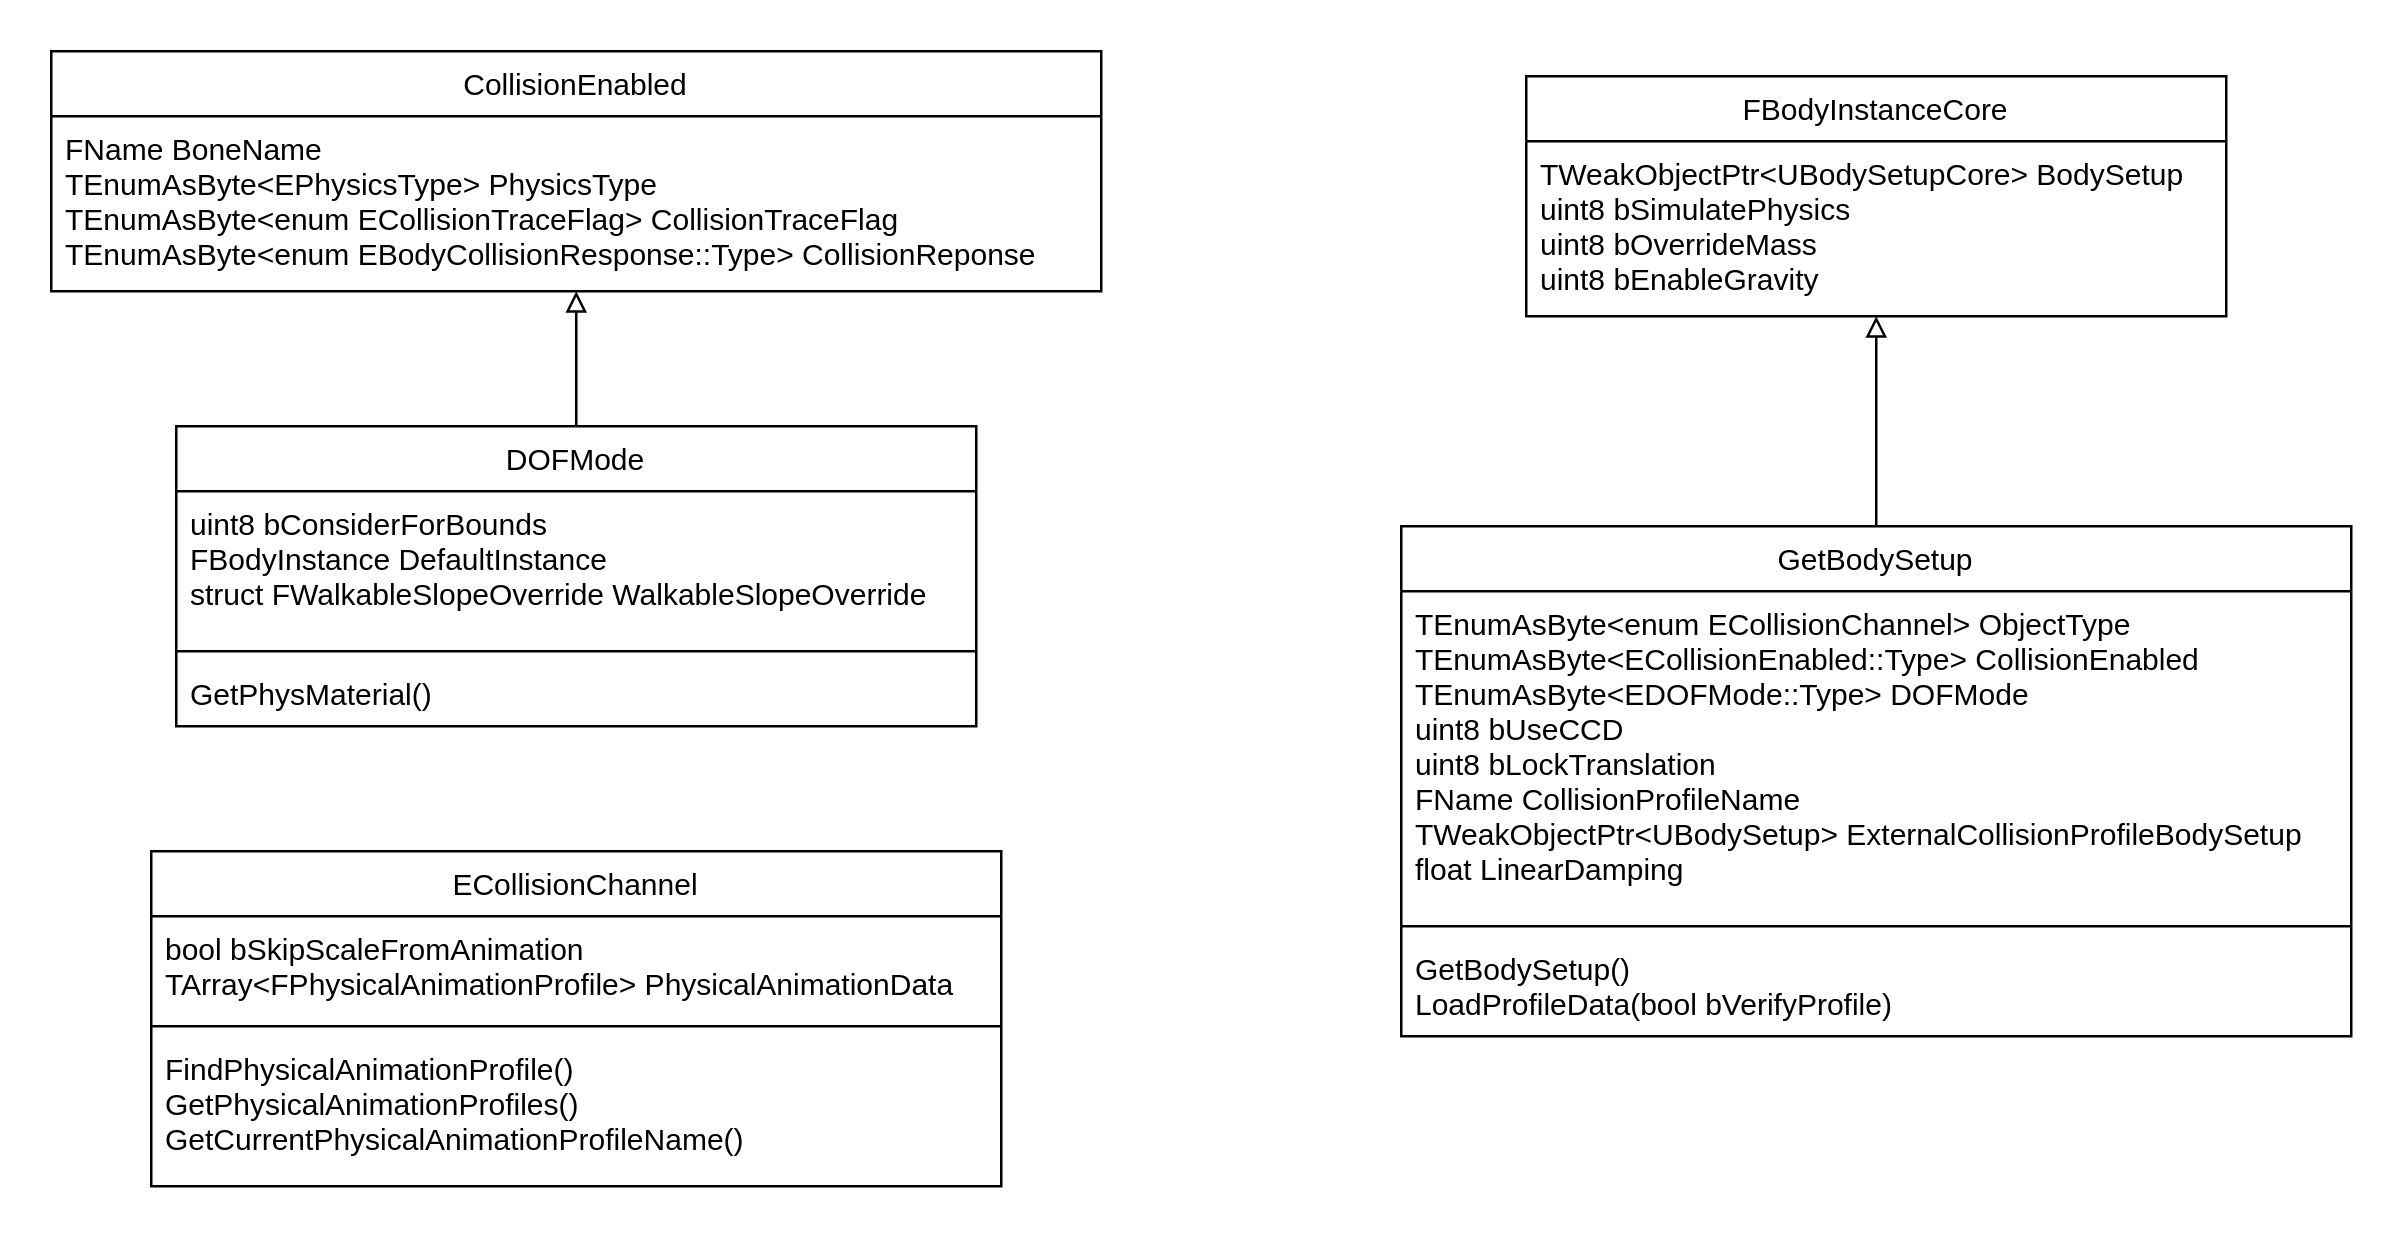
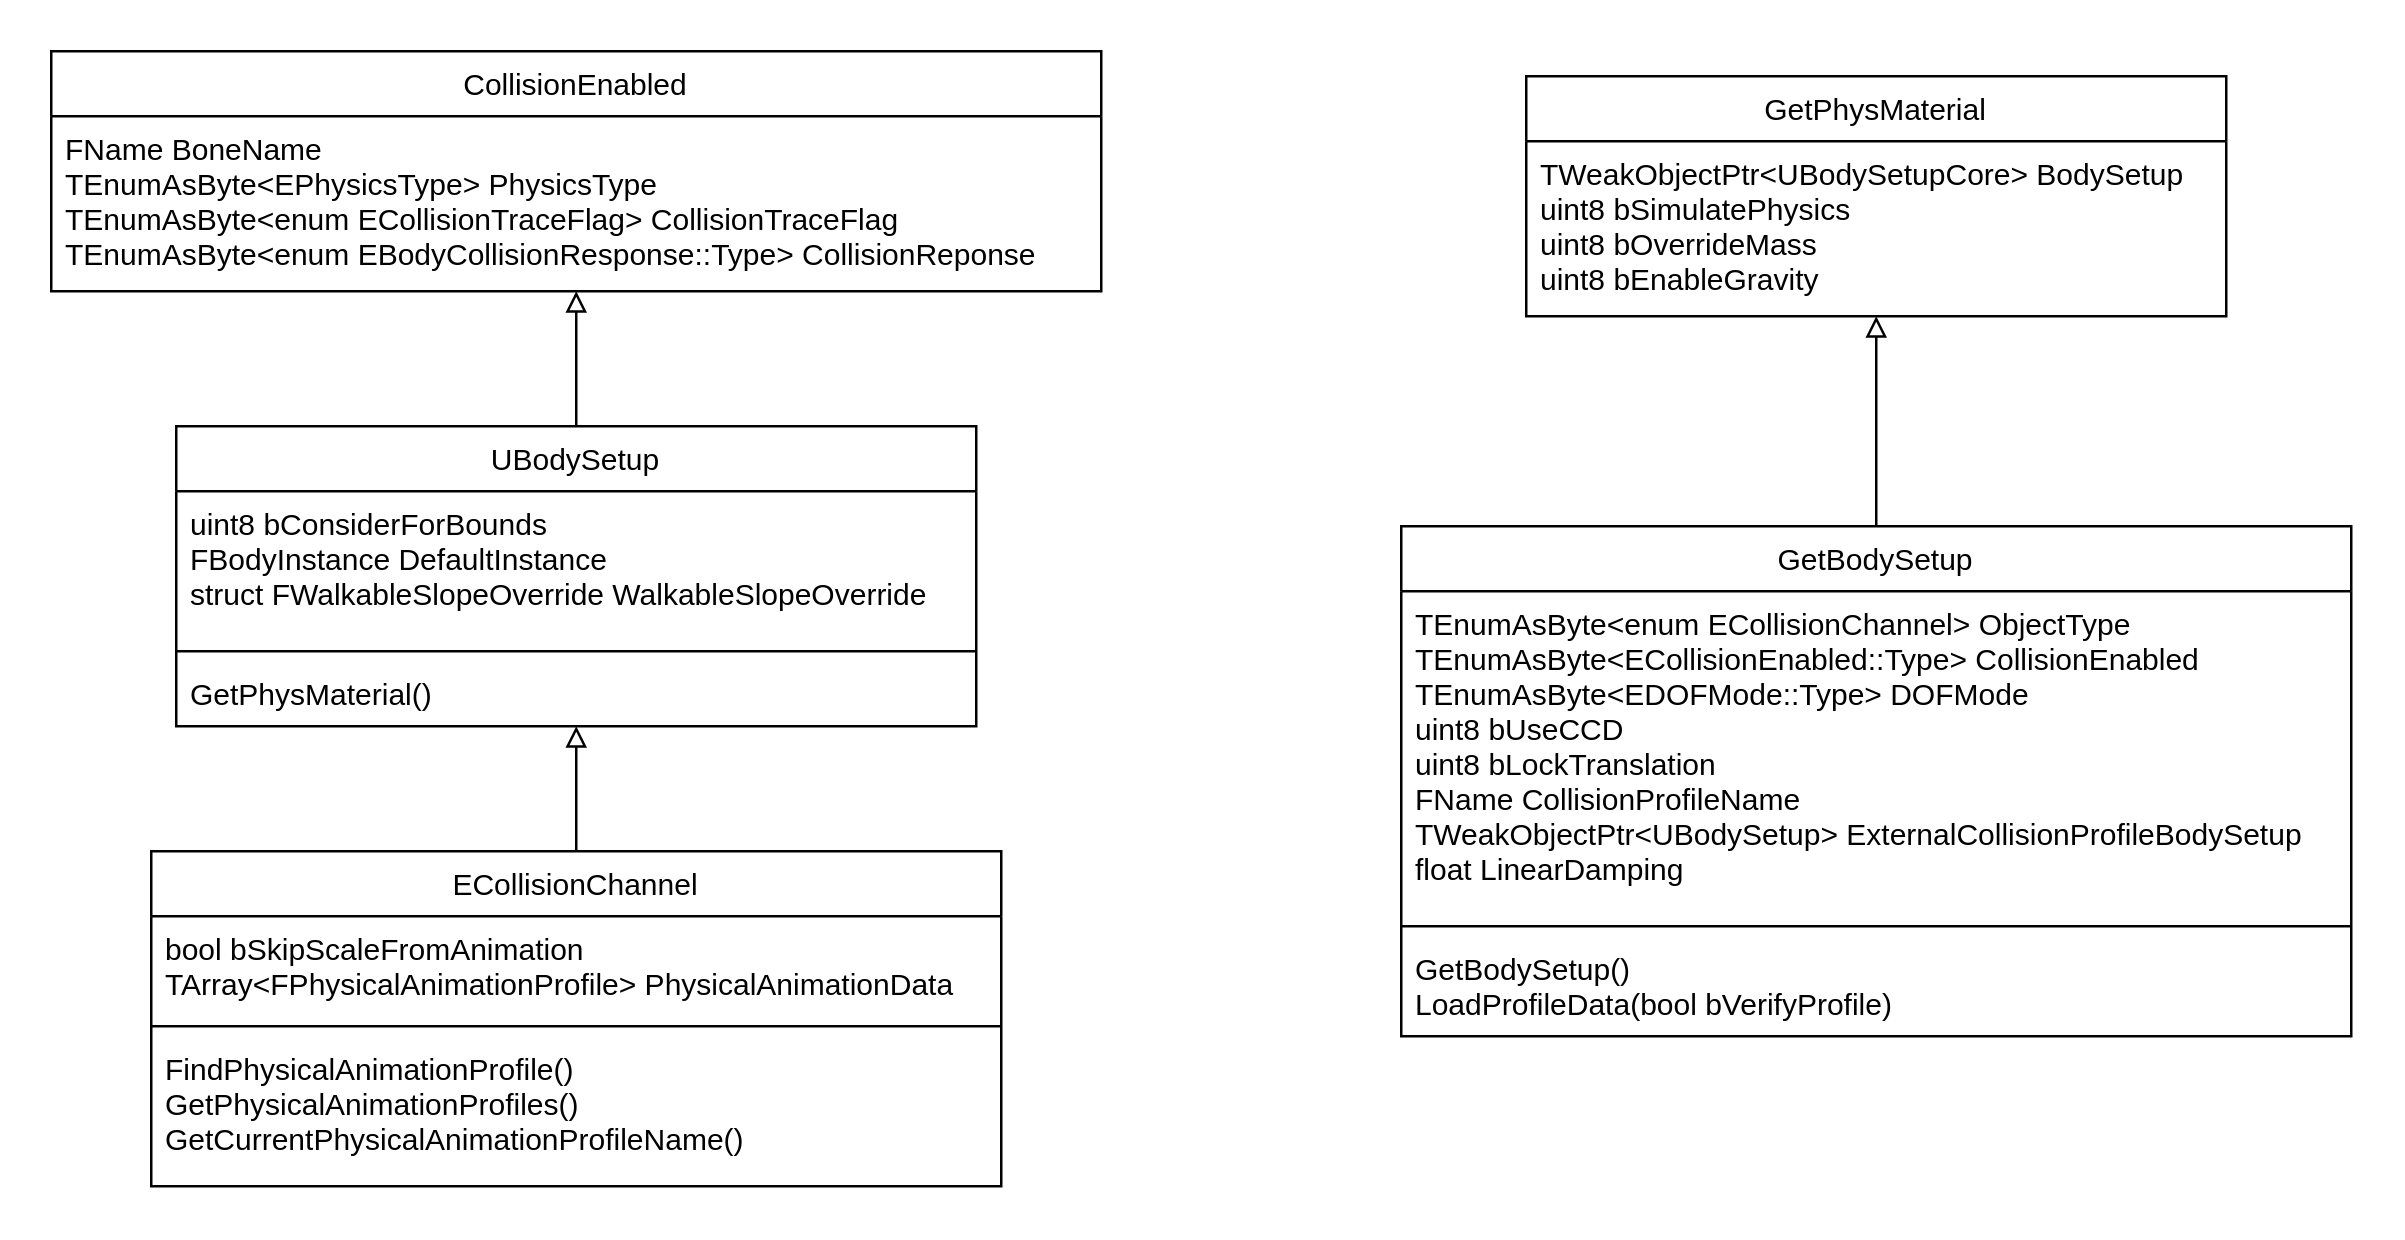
node "FBodyInstanceCore": label "FBodyInstanceCore" -> "GetPhysMaterial"
node "DOFMode": label "DOFMode" -> "UBodySetup"
edge "ECollisionChannel" -> "GetPhysMaterial()": added
